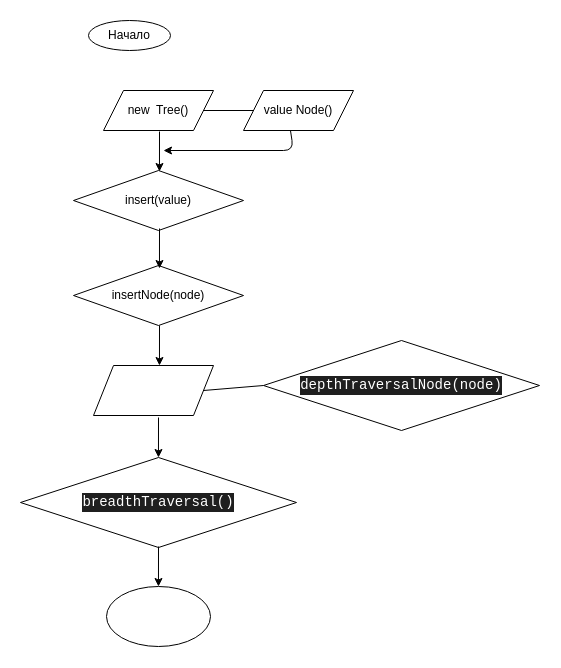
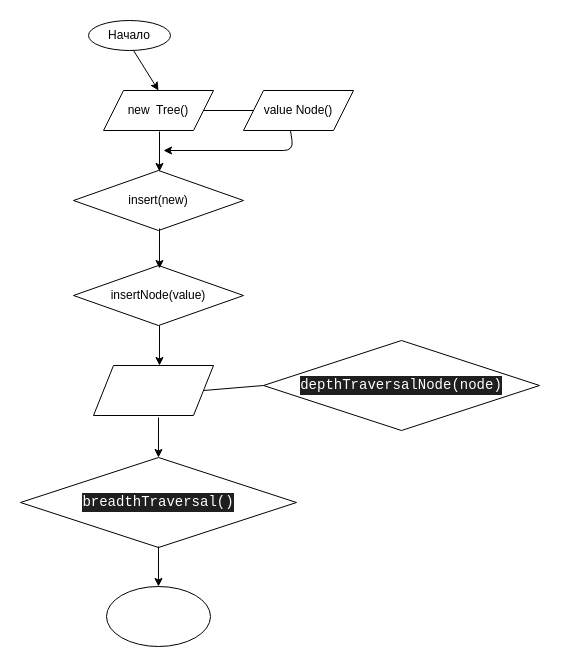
edge "Начало" -> "new Tree()": added
node "insert(value)": label "insert(value)" -> "insert(new)"
node "insertNode(node)": label "insertNode(node)" -> "insertNode(value)"
